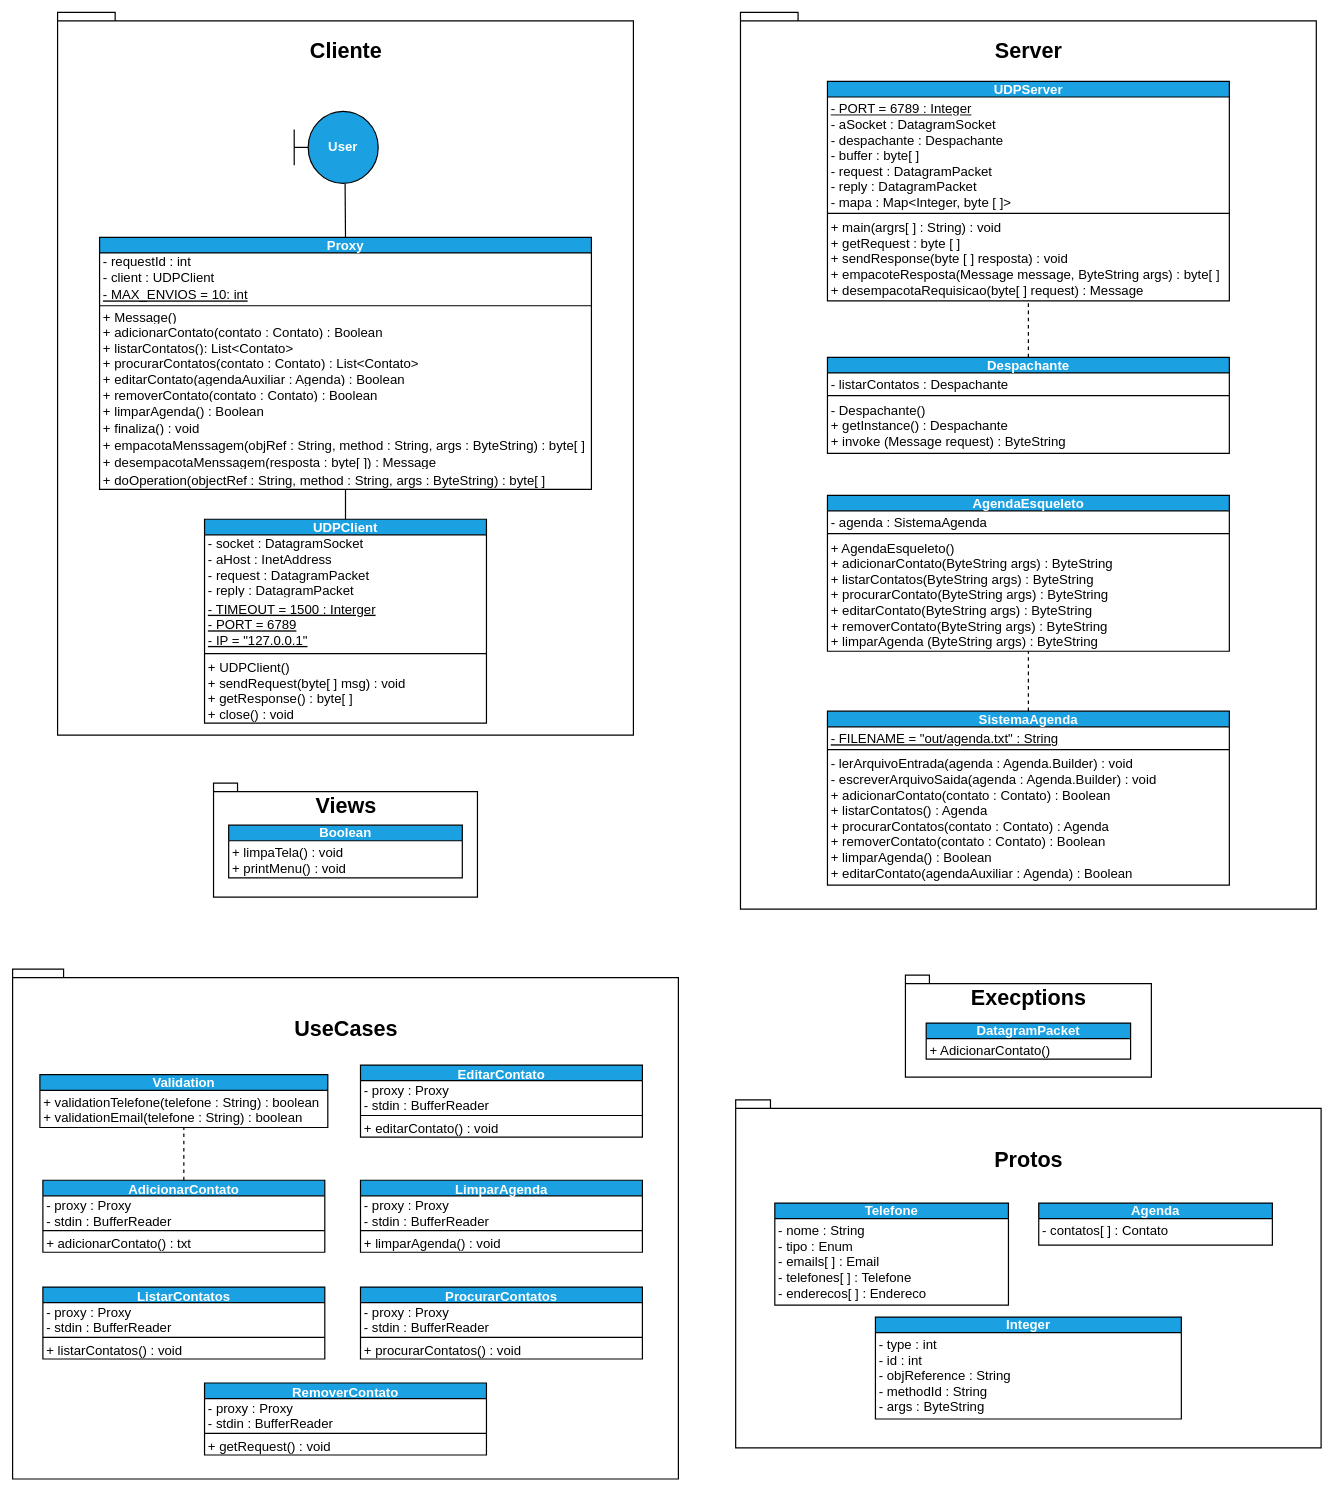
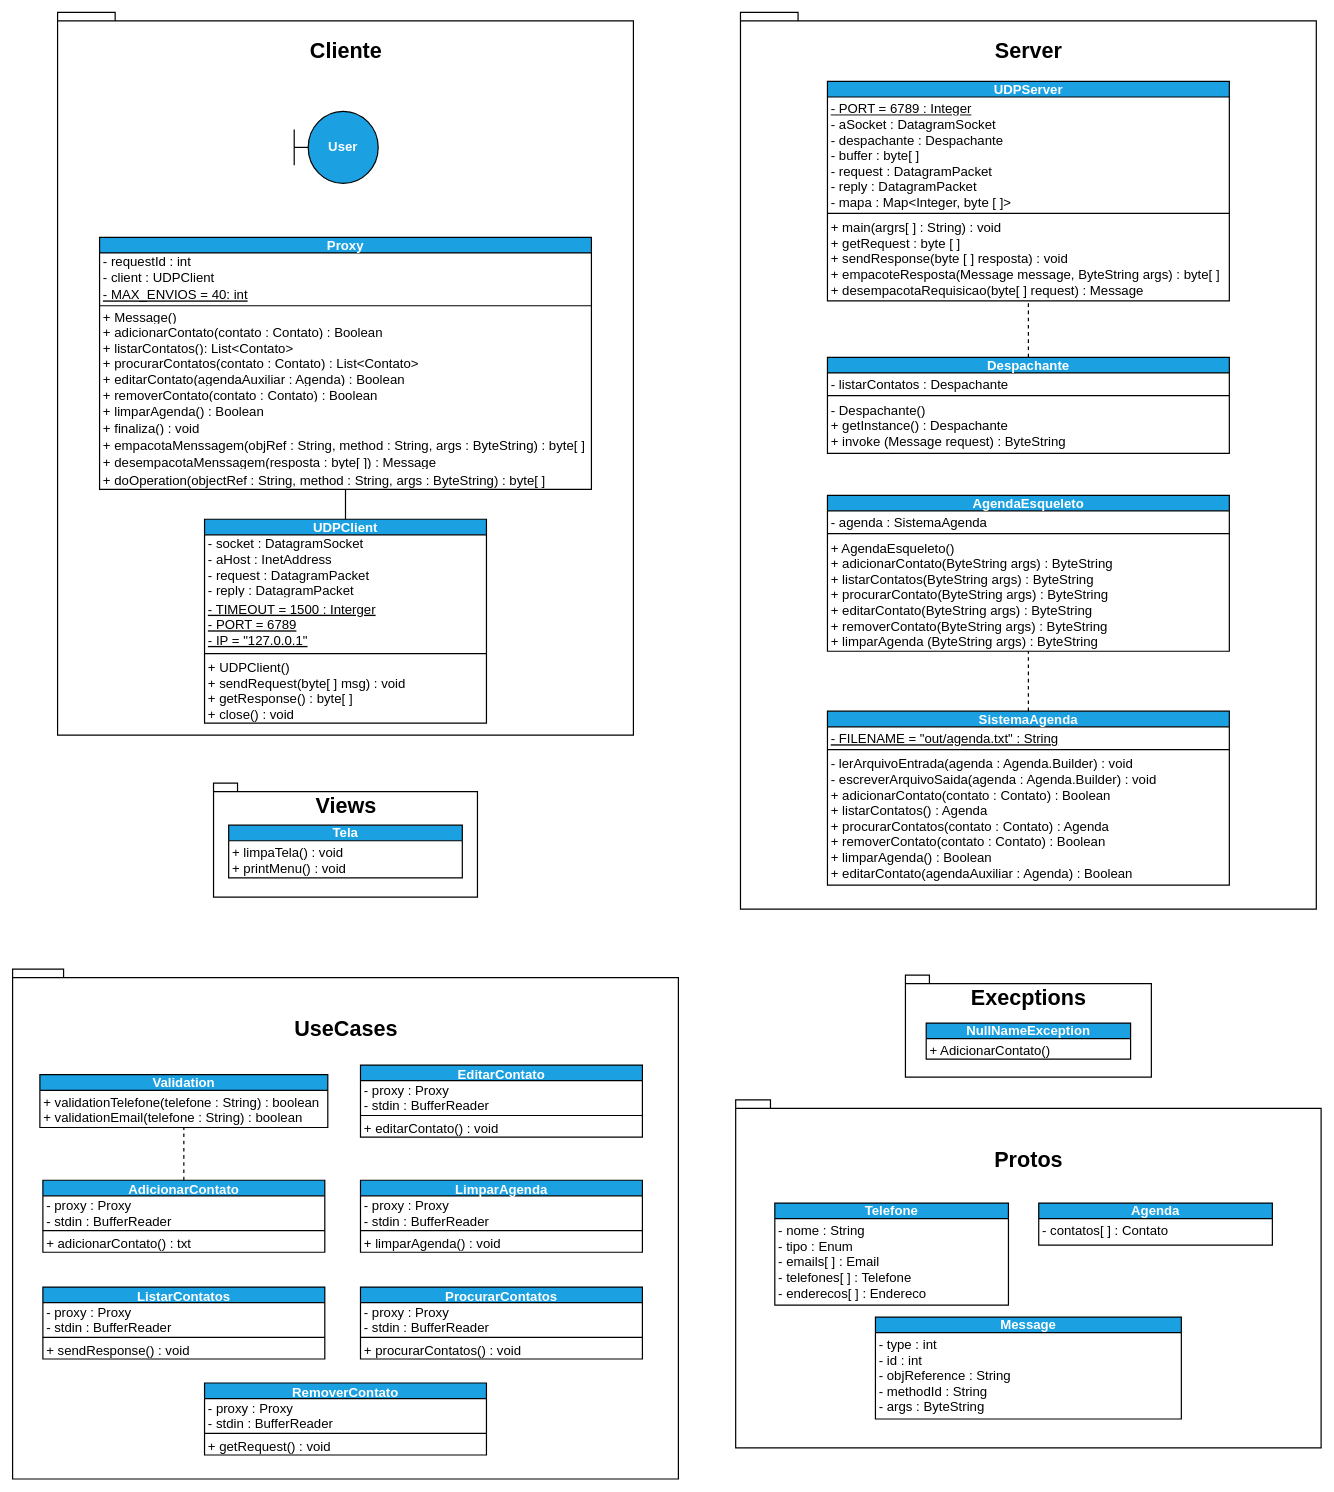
edge "User" -- "Proxy": removed
node "- MAX_ENVIOS = 10: int": label "- MAX_ENVIOS = 10: int" -> "- MAX_ENVIOS = 40: int"
node "Boolean": label "Boolean" -> "Tela"
node "DatagramPacket": label "DatagramPacket" -> "NullNameException"
node "Integer": label "Integer" -> "Message"
node "+ listarContatos() : void": label "+ listarContatos() : void" -> "+ sendResponse() : void"
